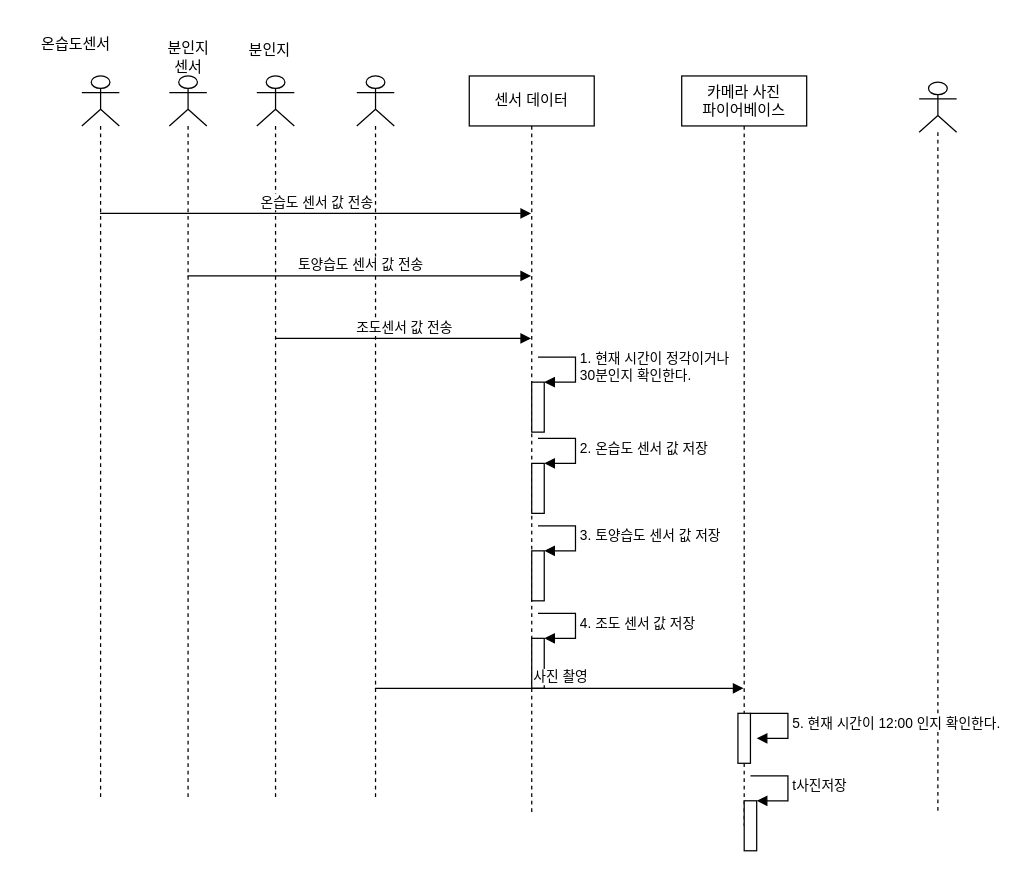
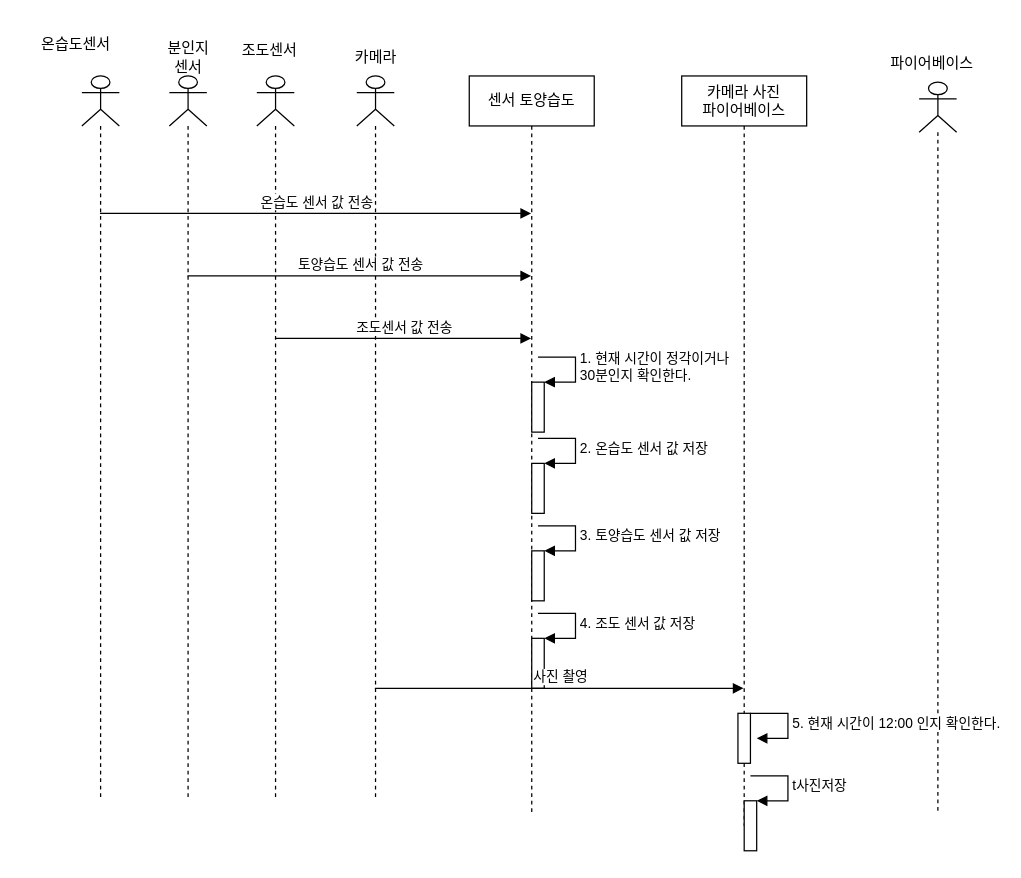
node "분인지": label "분인지" -> "조도센서"
node "카메라": added
node "파이어베이스": added
node "센서 데이터": label "센서 데이터" -> "센서 토양습도"
